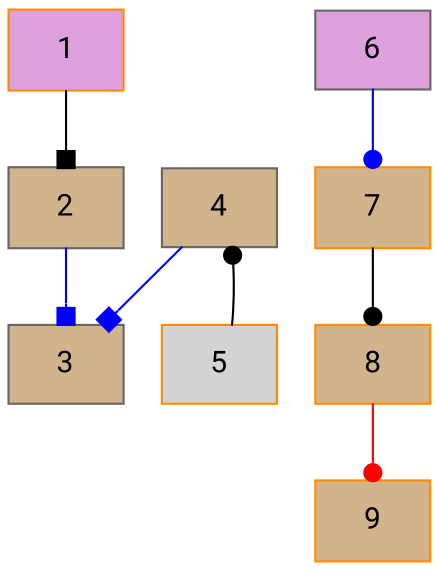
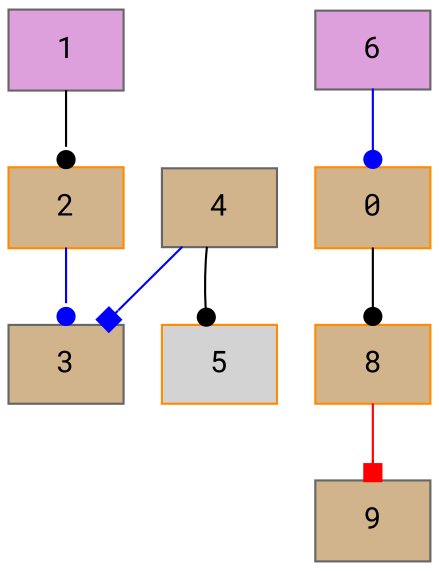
node "1": color darkorange -> gray40
edge "1" -> "2": arrowhead box -> dot
node "2": color gray40 -> darkorange
node "7": label "7" -> "0"
edge "2" -> "3": arrowhead box -> dot
edge "5" -> "4": reversed
edge "8" -> "9": arrowhead dot -> box
node "9": color darkorange -> gray40
